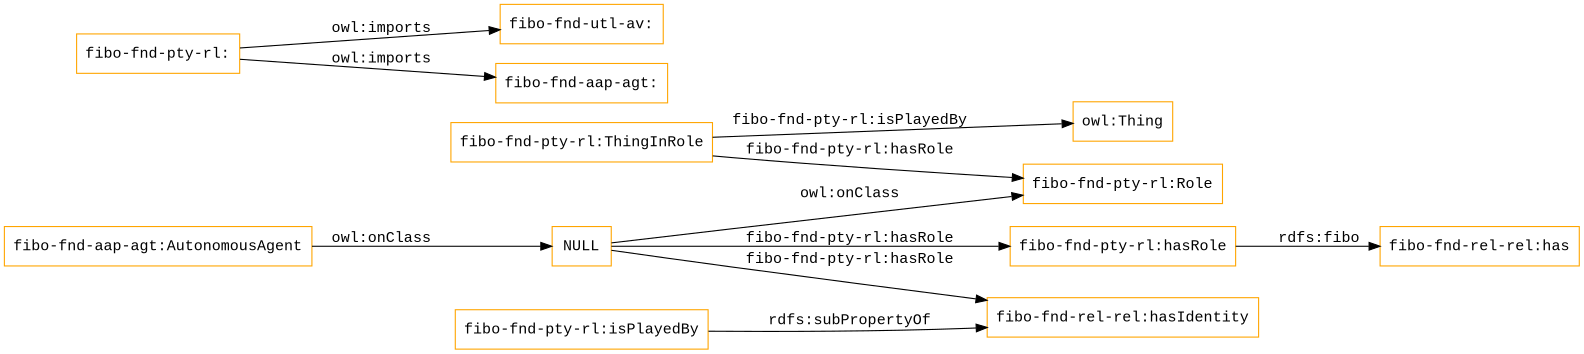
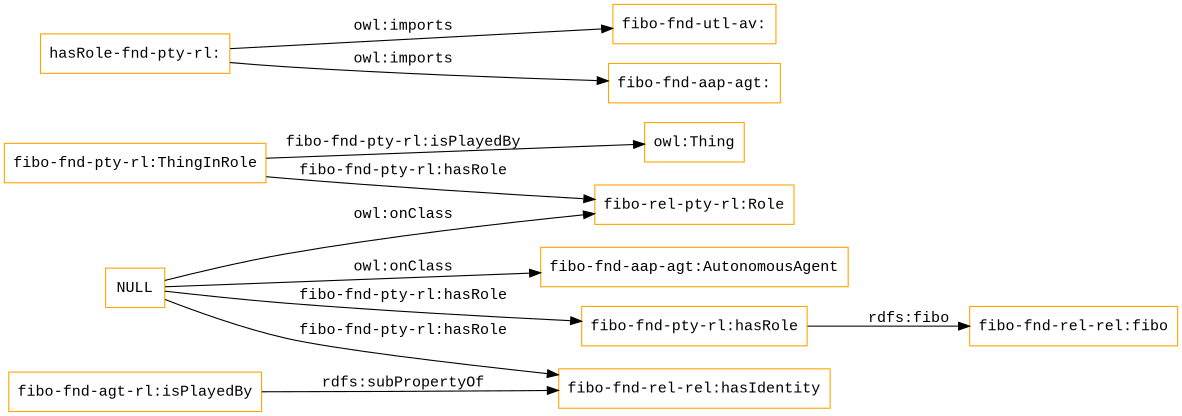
node "fibo-fnd-pty-rl:": label "fibo-fnd-pty-rl:" -> "hasRole-fnd-pty-rl:"
node "fibo-fnd-pty-rl:Role": label "fibo-fnd-pty-rl:Role" -> "fibo-rel-pty-rl:Role"
edge "fibo-fnd-aap-agt:AutonomousAgent" -> "NULL": reversed
node "fibo-fnd-rel-rel:has": label "fibo-fnd-rel-rel:has" -> "fibo-fnd-rel-rel:fibo"
node "fibo-fnd-pty-rl:isPlayedBy": label "fibo-fnd-pty-rl:isPlayedBy" -> "fibo-fnd-agt-rl:isPlayedBy"
